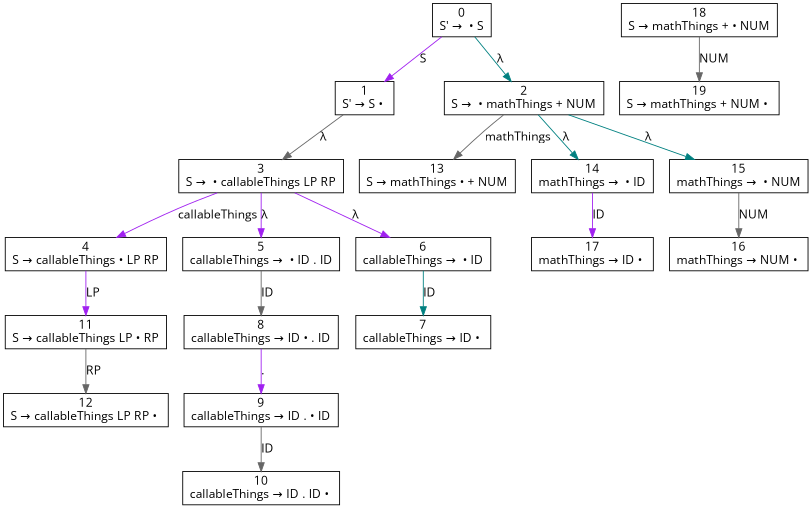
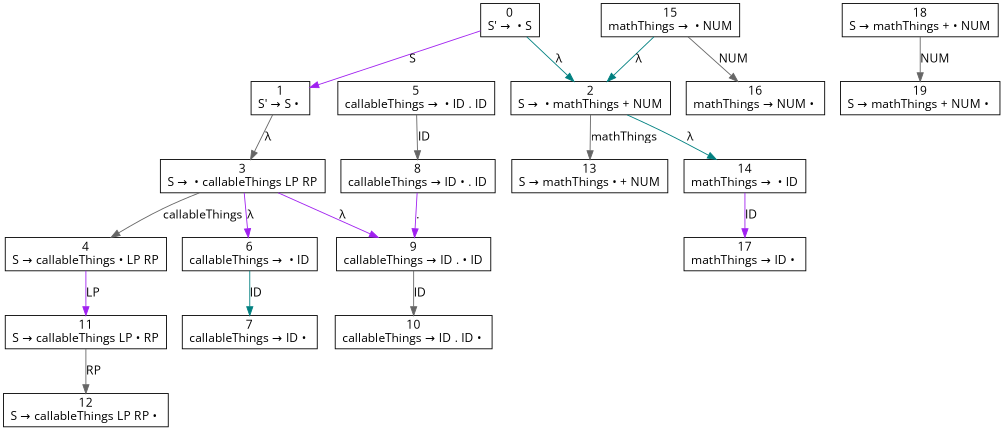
edge "2" -> "15": reversed
edge "3" -> "5": now "3" -> "9"
edge "3" -> "4": color purple -> gray40
